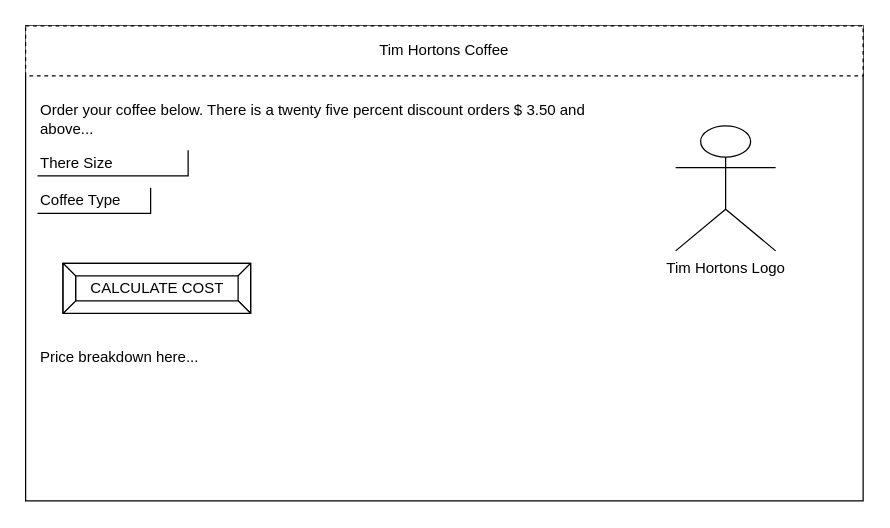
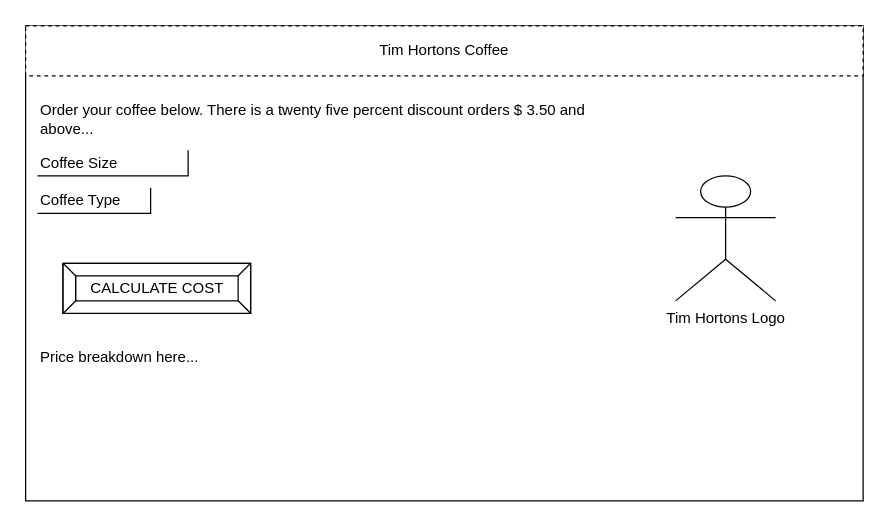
node "There Size": label "There Size" -> "Coffee Size"
node "Tim Hortons Logo": moved (726, 188) -> (726, 238)
